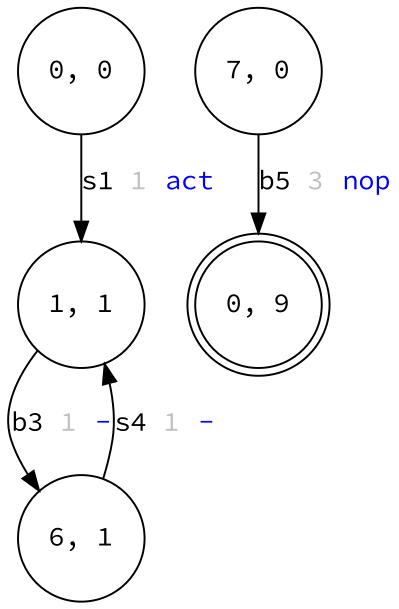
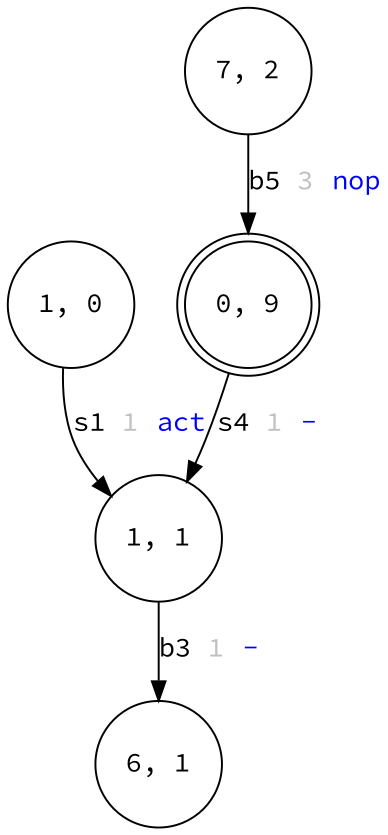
node "0, 0": label "0, 0" -> "1, 0"
node "7, 0": label "7, 0" -> "7, 2"
edge "6, 1" -> "1, 1": now "0, 9" -> "1, 1"
